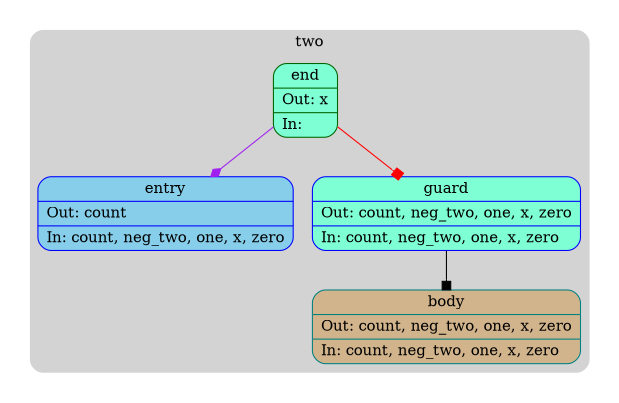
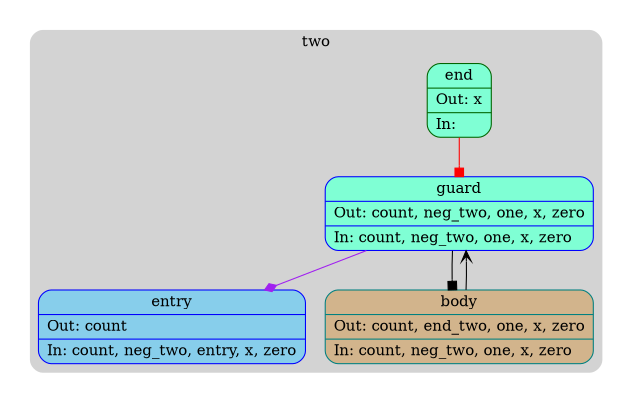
edge "end" -> "entry": now "guard" -> "entry"
node "entry": text "In: count, neg_two, one, x, zero" -> "In: count, neg_two, entry, x, zero"
edge "body" -> "guard": added
node "body": text "Out: count, neg_two, one, x, zero" -> "Out: count, end_two, one, x, zero"
